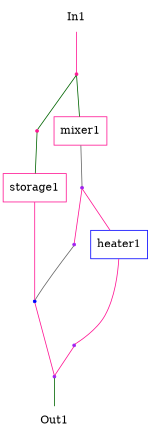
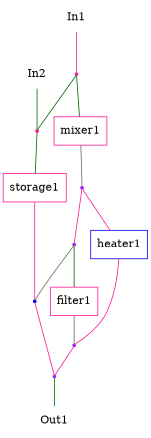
node "In2": added
node "filter1": added
